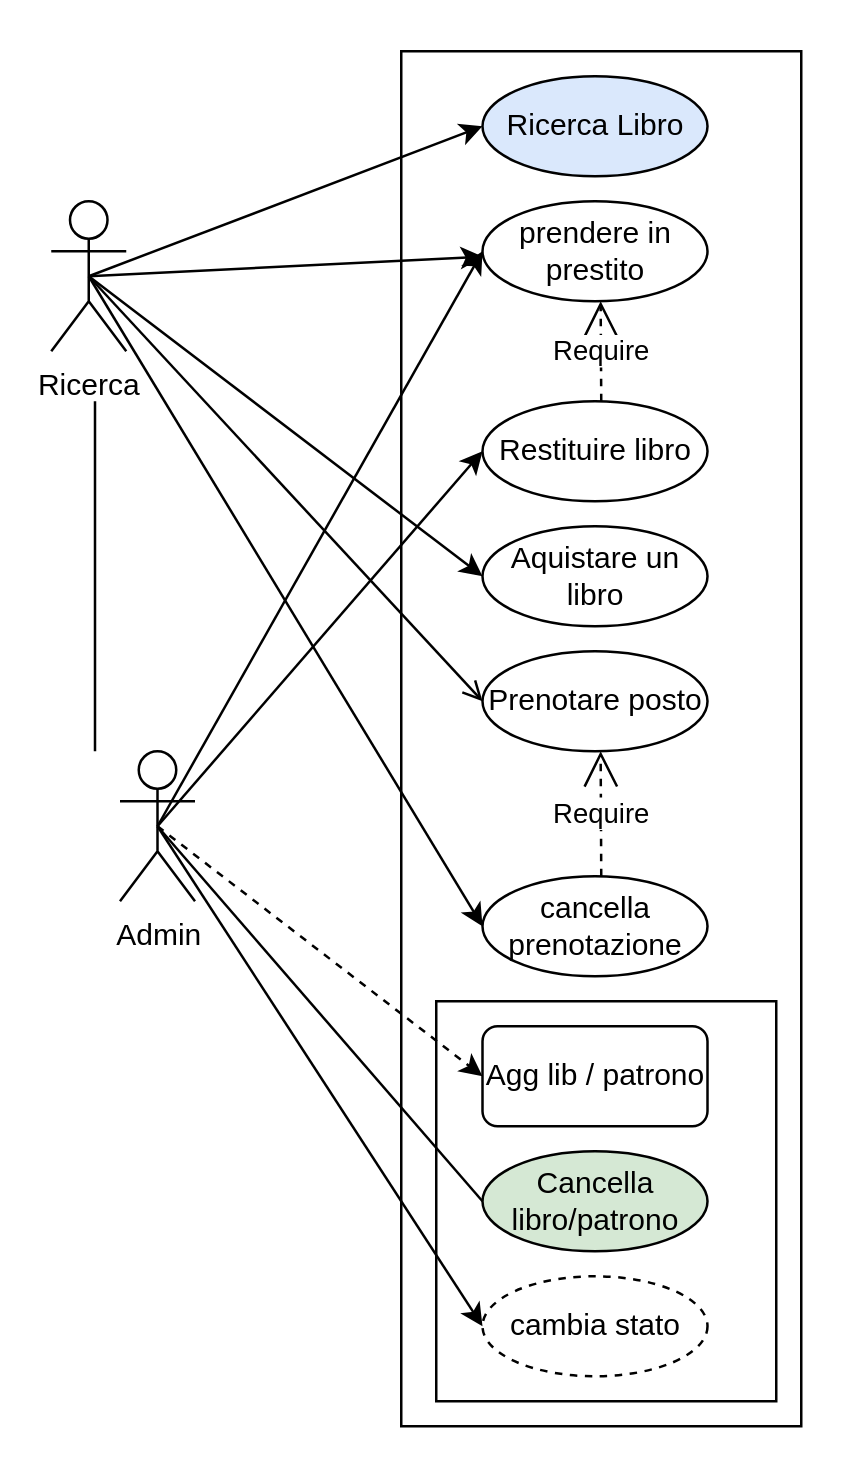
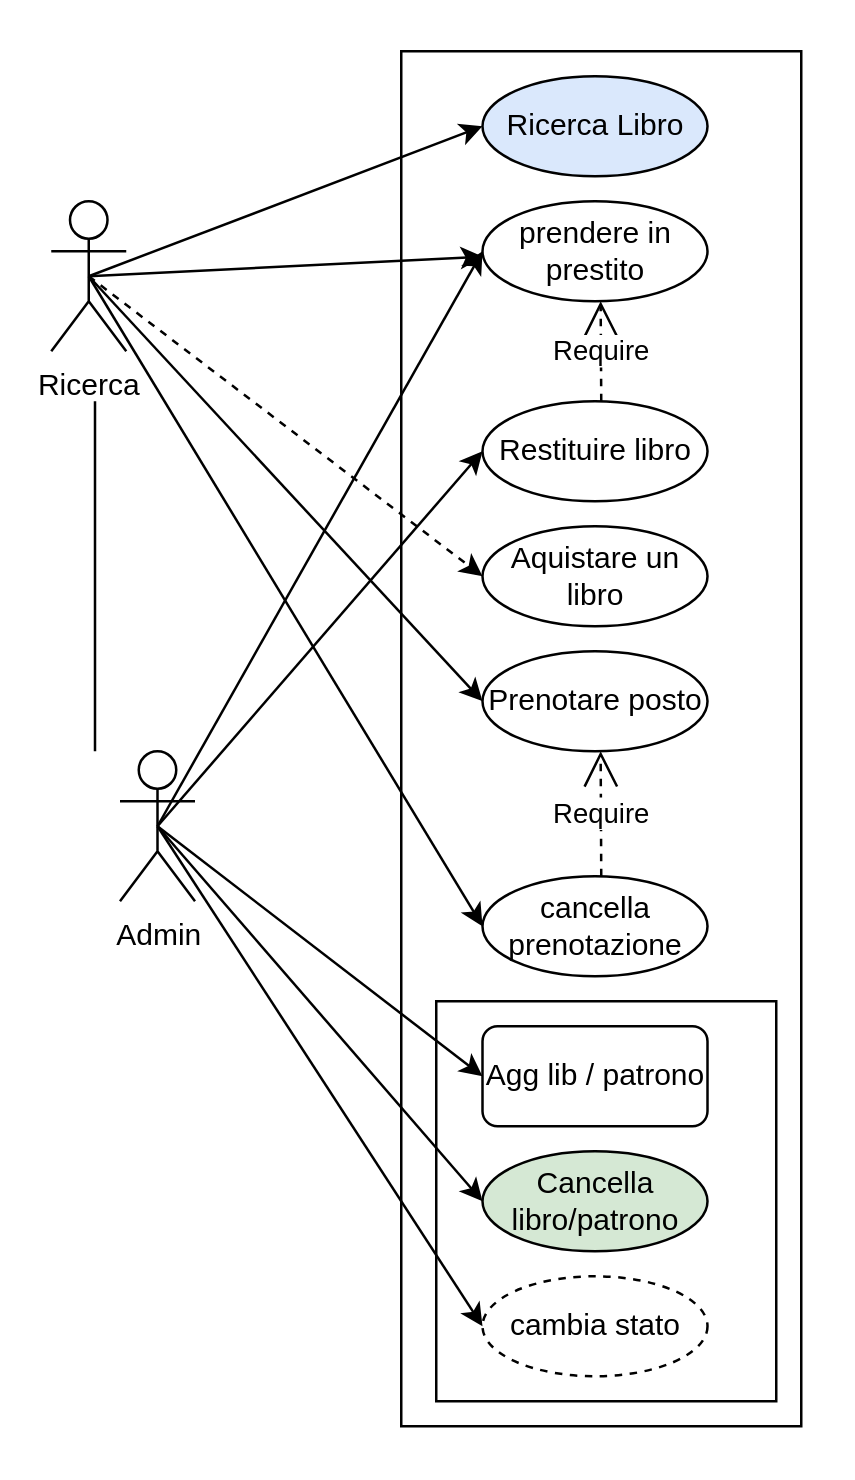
edge "Ricerca" -> "Aquistare un libro": style solid -> dashed
edge "Ricerca" -> "Prenotare posto": arrowhead open -> classic
edge "Admin" -> "Agg lib / patrono": style dashed -> solid
edge "Admin" -- "Cancella libro/patrono": arrowhead none -> classic
